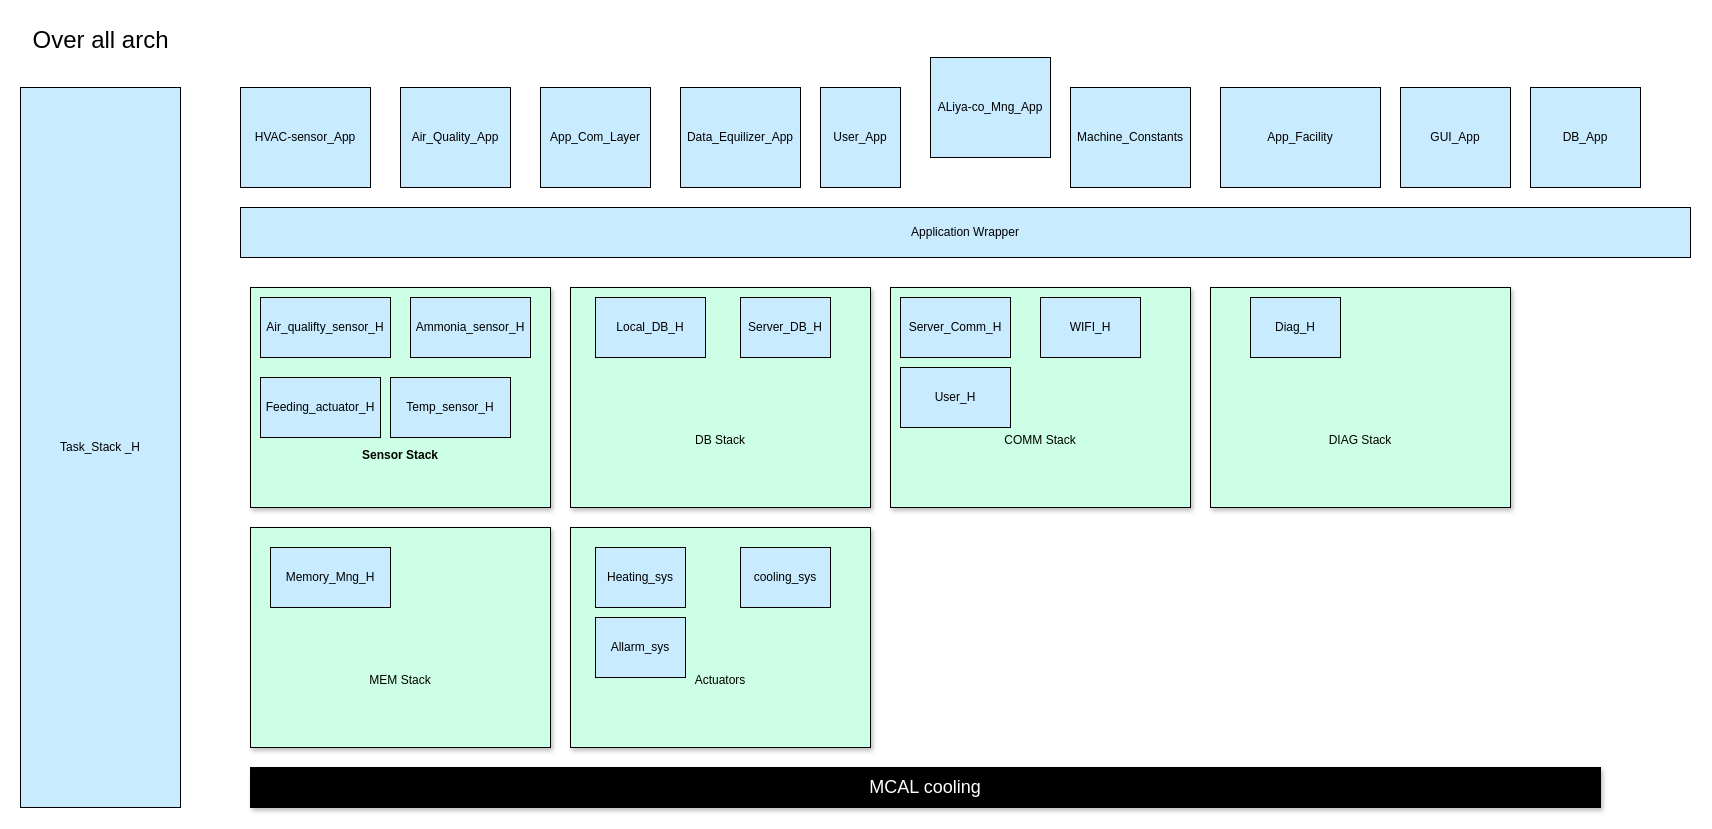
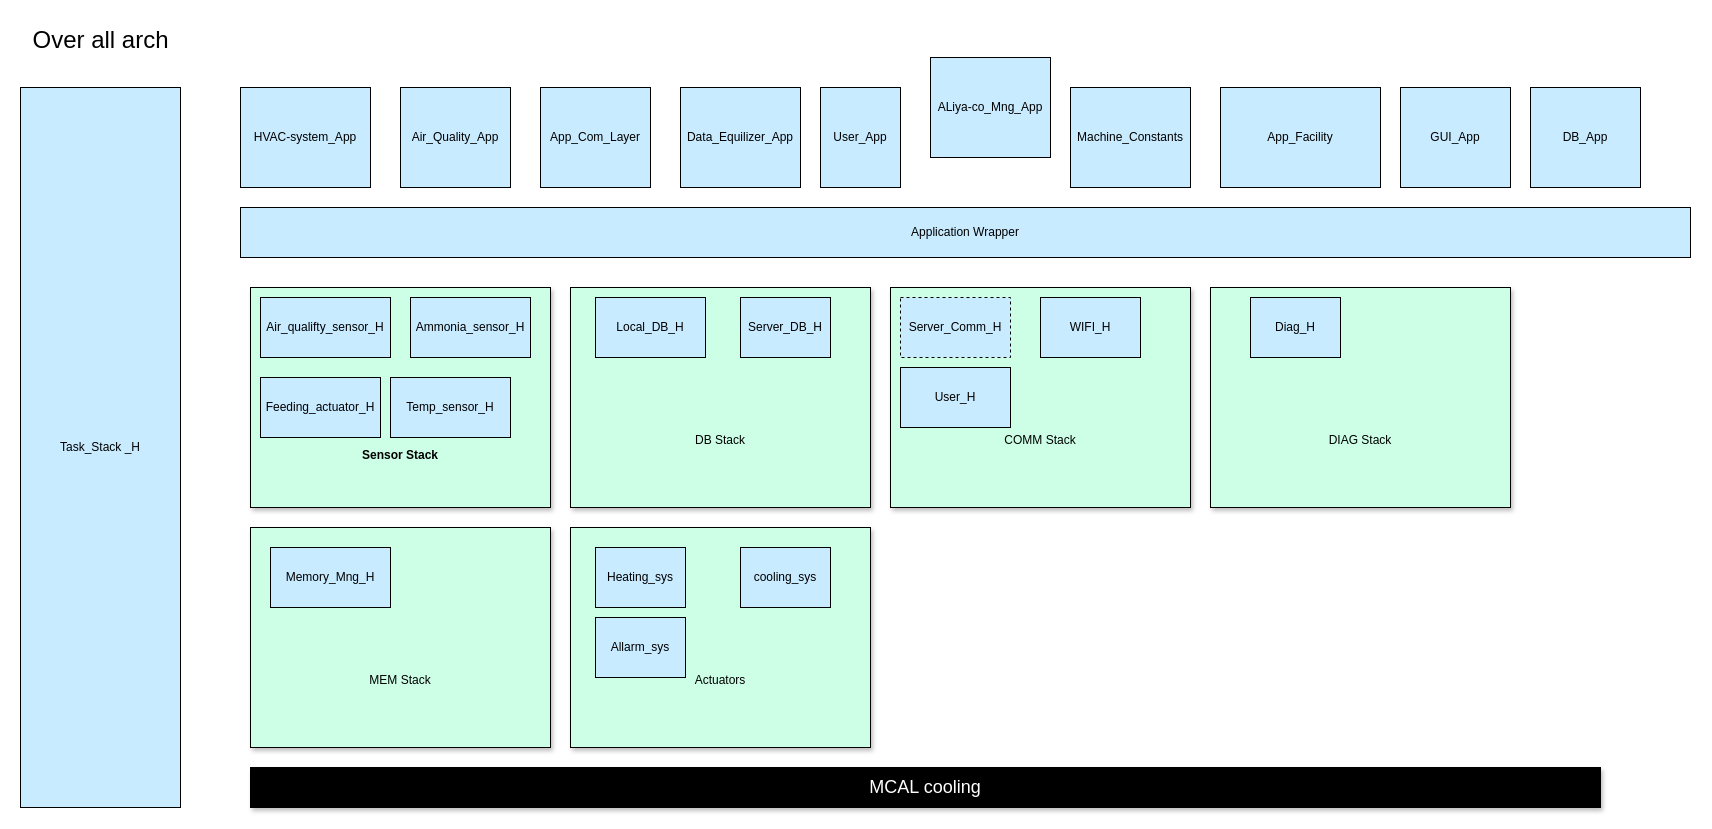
node "HVAC-sensor_App": label "HVAC-sensor_App" -> "HVAC-system_App"
node "Server_Comm_H": style solid -> dashed
